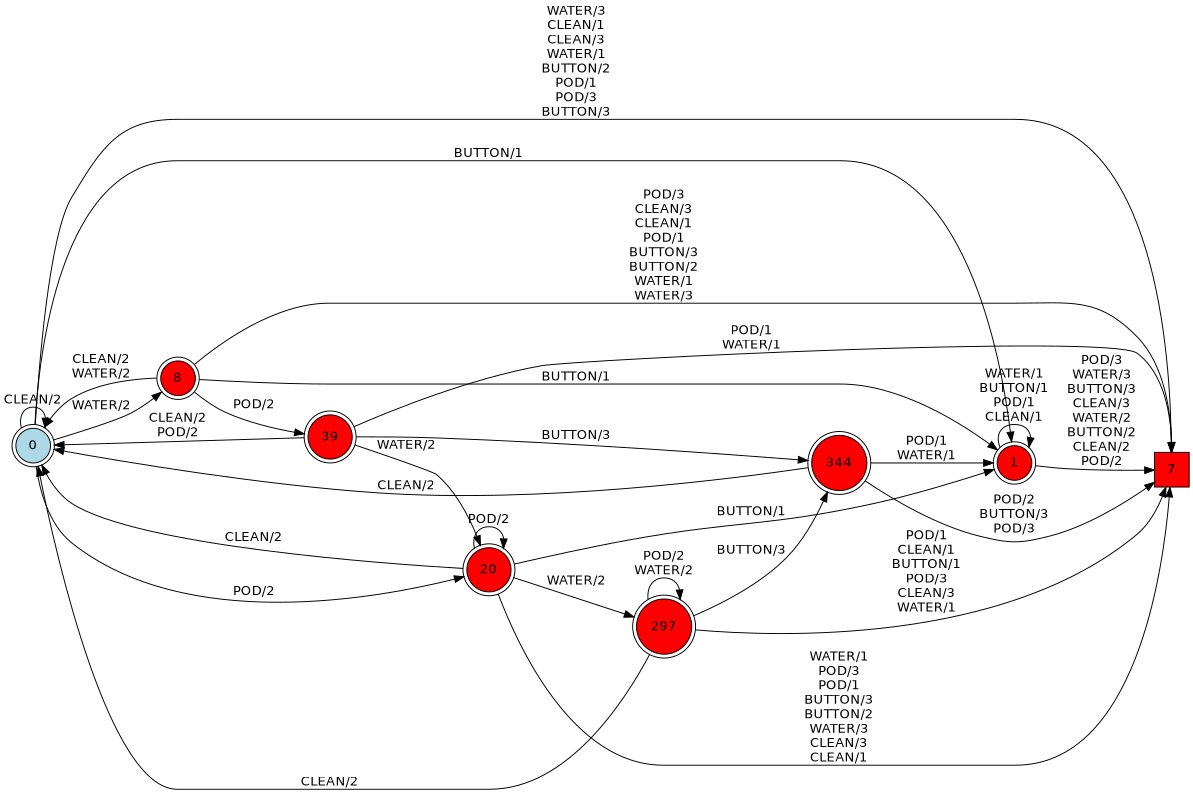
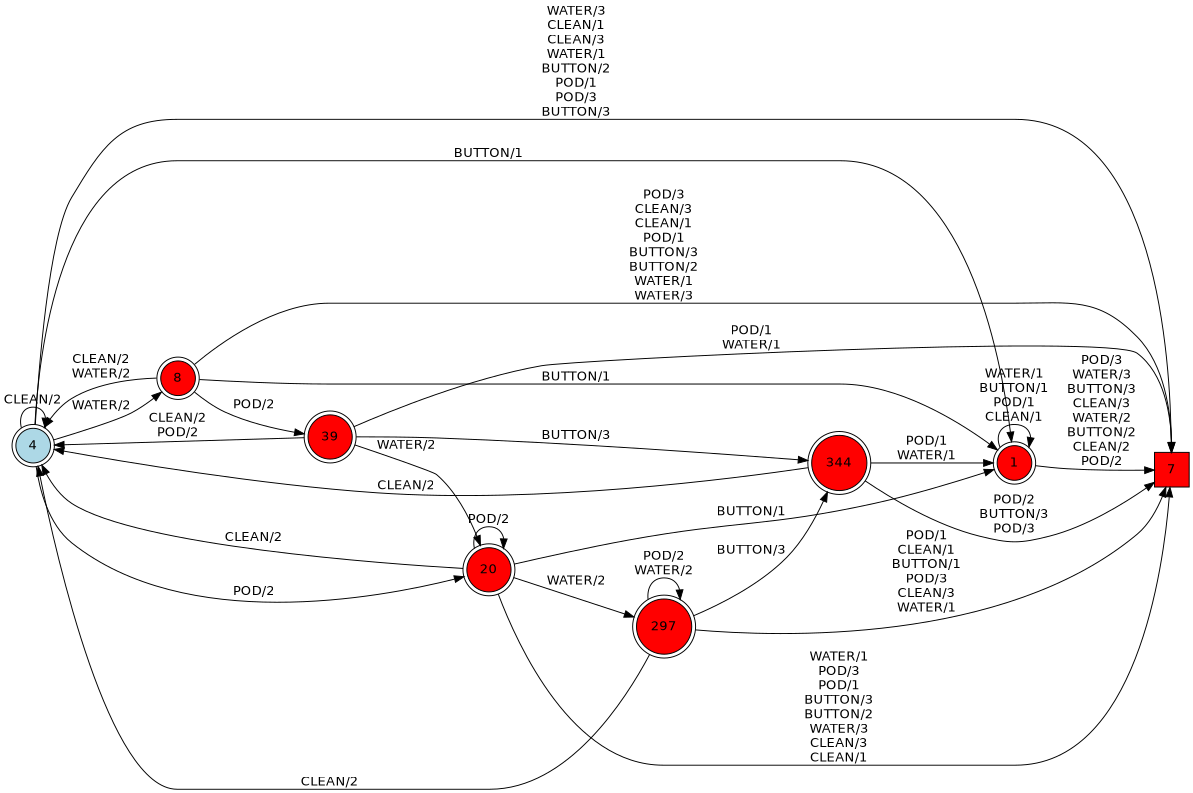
node "0": label "0" -> "4"
